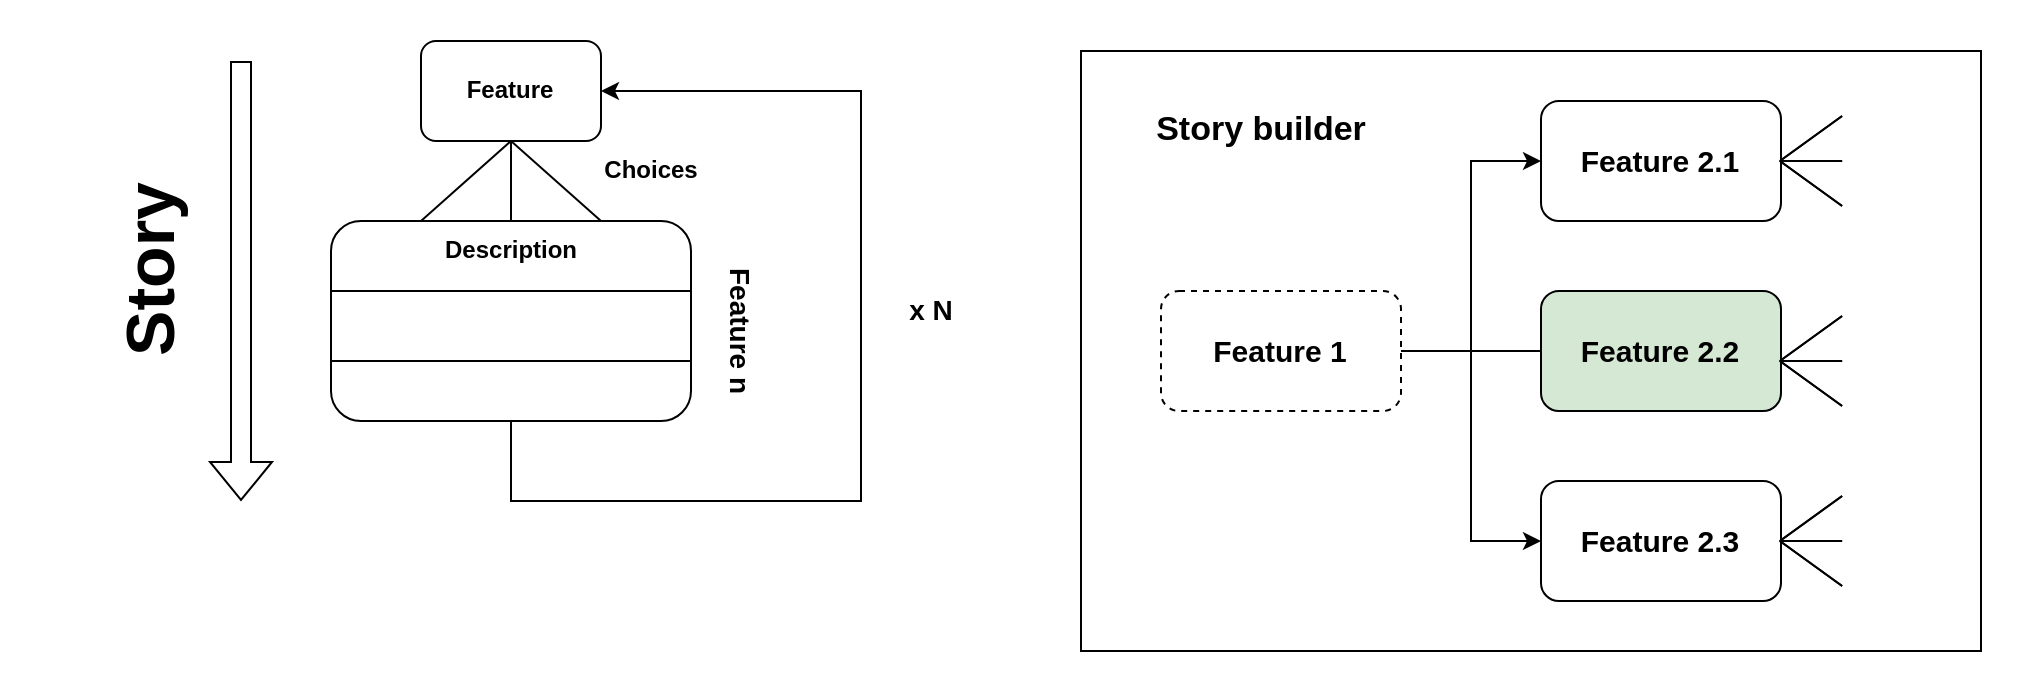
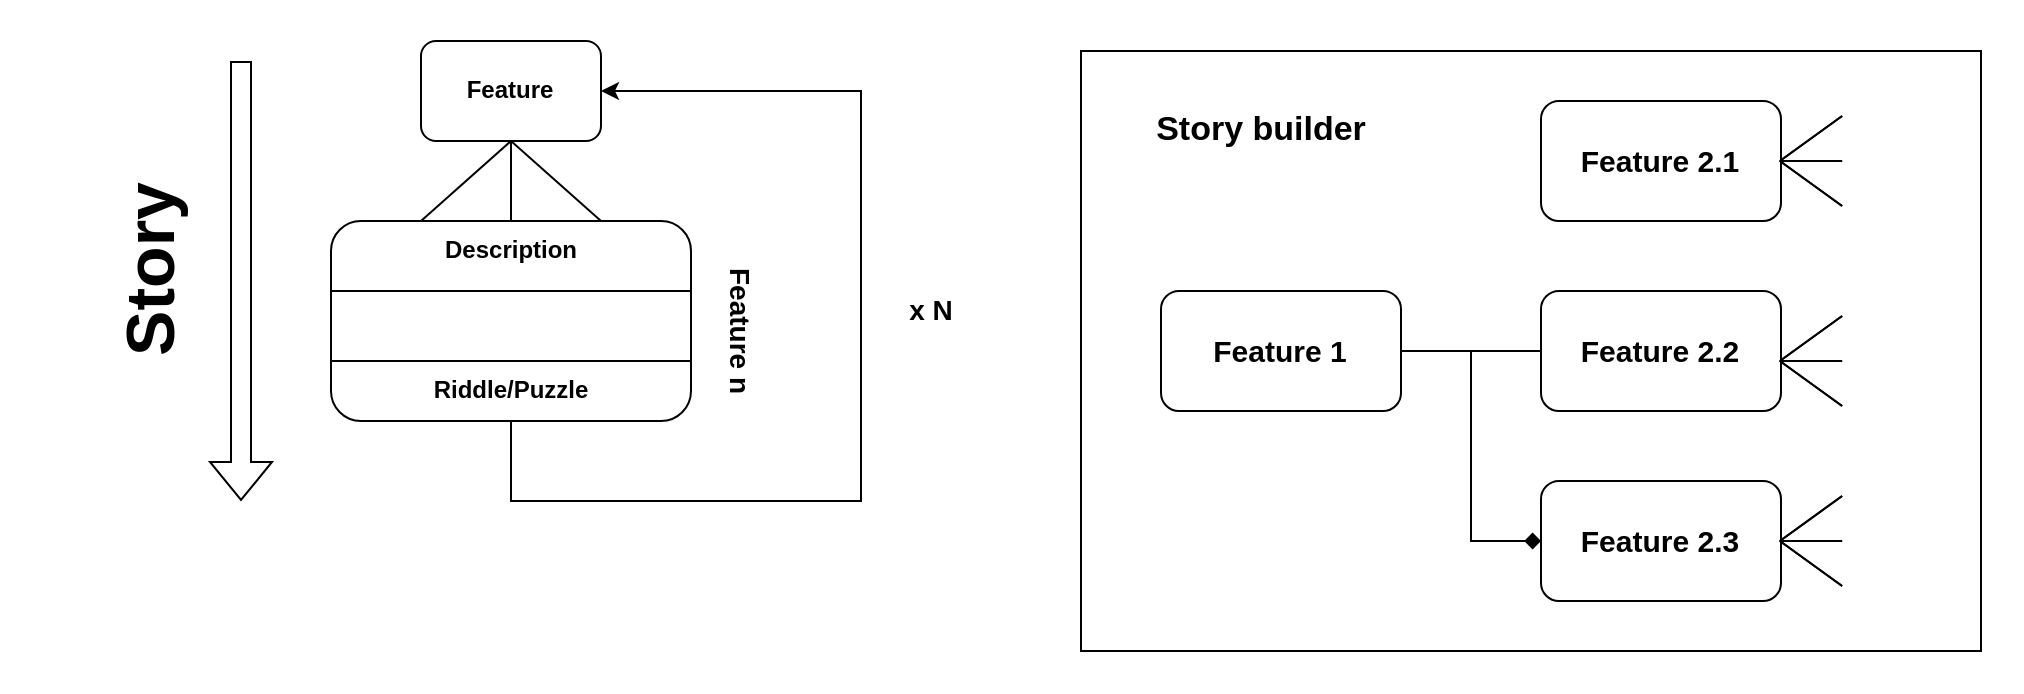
node "Choices": removed
edge "Feature 1" -> "Feature 2.1": removed
node "Feature 1": style dashed -> solid
node "Feature 2.2": fillcolor #d5e8d4 -> #ffffff
node "Riddle/Puzzle": added
edge "Feature 1" -> "Feature 2.3": arrowhead classic -> diamond
